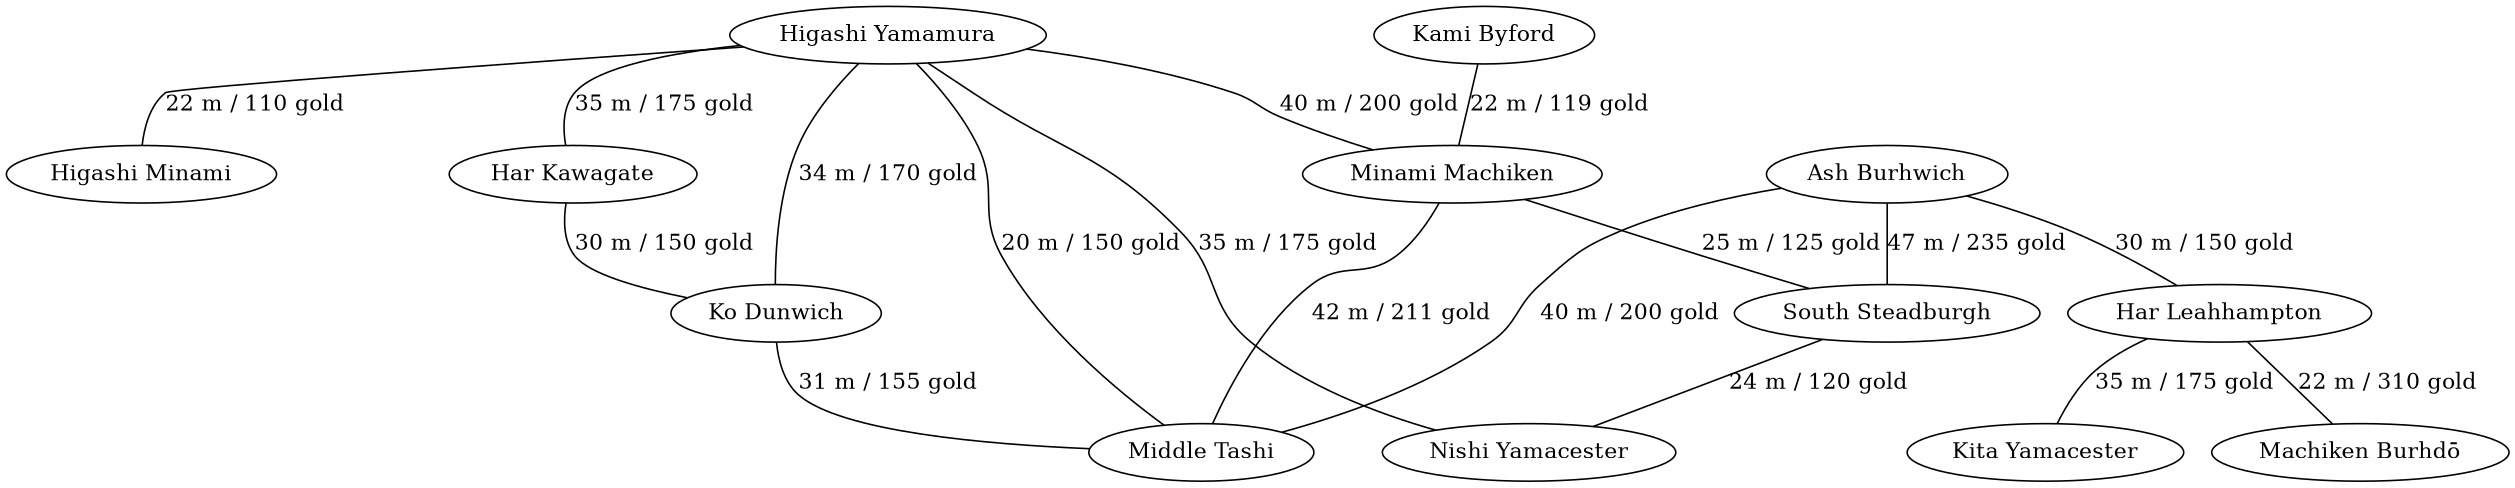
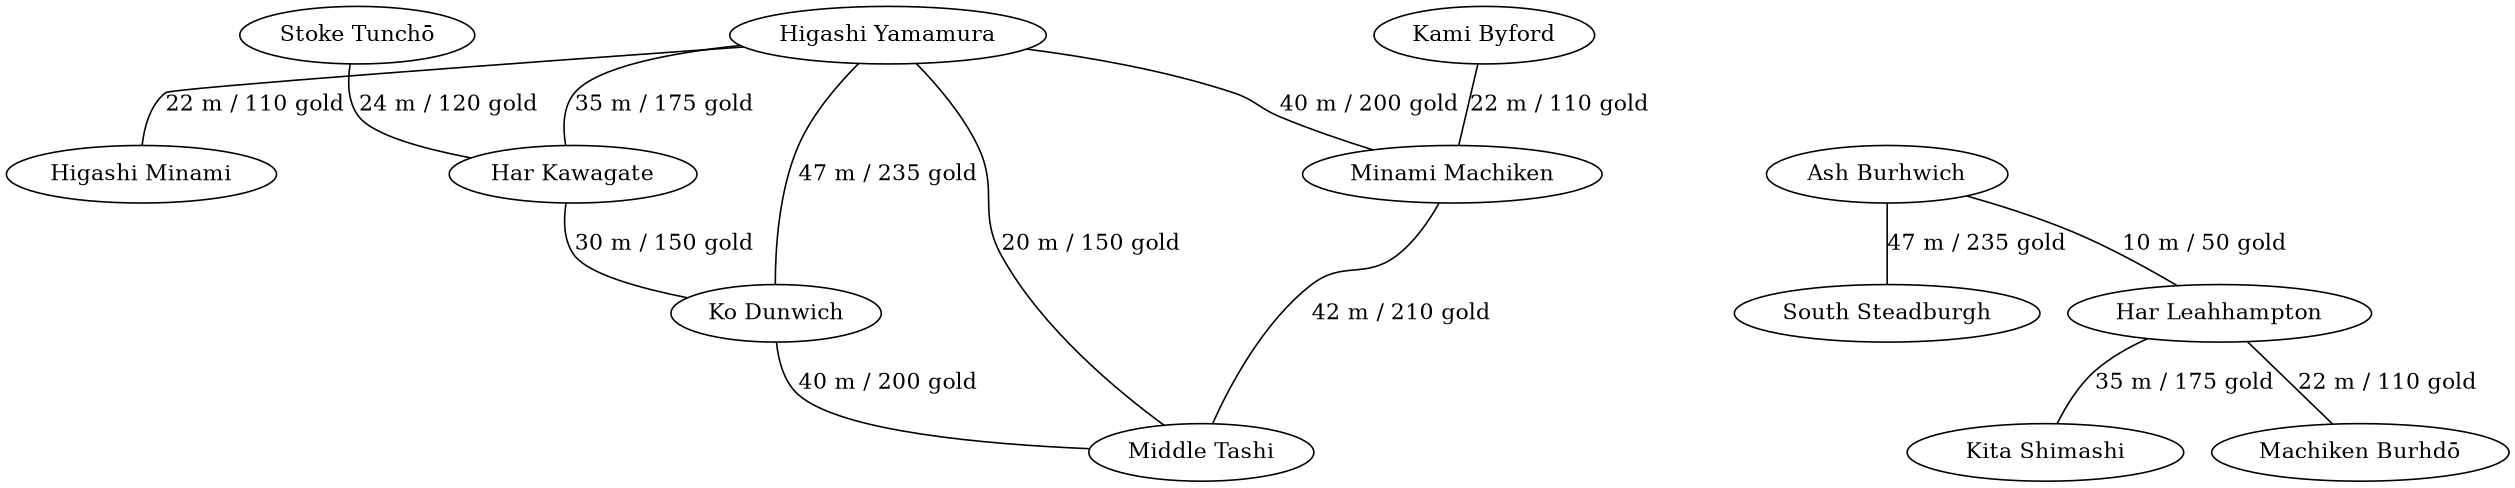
node "Stoke Tunchō": added
edge "Kami Byford" -- "Minami Machiken": label "22 m / 119 gold" -> "22 m / 110 gold"
edge "Higashi Yamamura" -- "Ko Dunwich": label "34 m / 170 gold" -> "47 m / 235 gold"
edge "Ash Burhwich" -- "Har Leahhampton": label "30 m / 150 gold" -> "10 m / 50 gold"
edge "Minami Machiken" -- "South Steadburgh": removed, label "25 m / 125 gold"
edge "Ash Burhwich" -- "Middle Tashi": removed, label "40 m / 200 gold"
edge "Minami Machiken" -- "Middle Tashi": label "42 m / 211 gold" -> "42 m / 210 gold"
edge "Ko Dunwich" -- "Middle Tashi": label "31 m / 155 gold" -> "40 m / 200 gold"
edge "Har Leahhampton" -- "Machiken Burhdō": label "22 m / 310 gold" -> "22 m / 110 gold"
node "Nishi Yamacester": removed
node "Kita Yamacester": label "Kita Yamacester" -> "Kita Shimashi"
